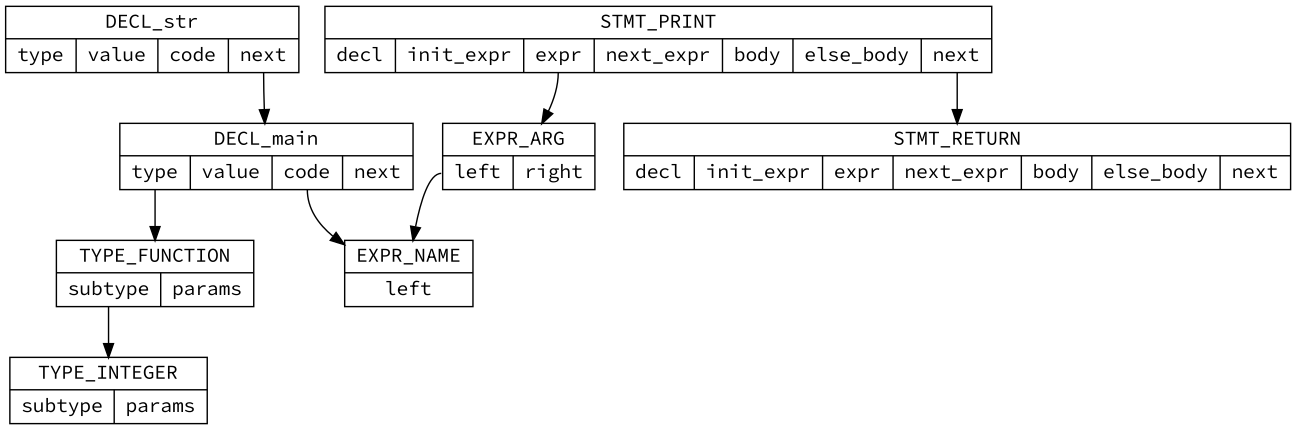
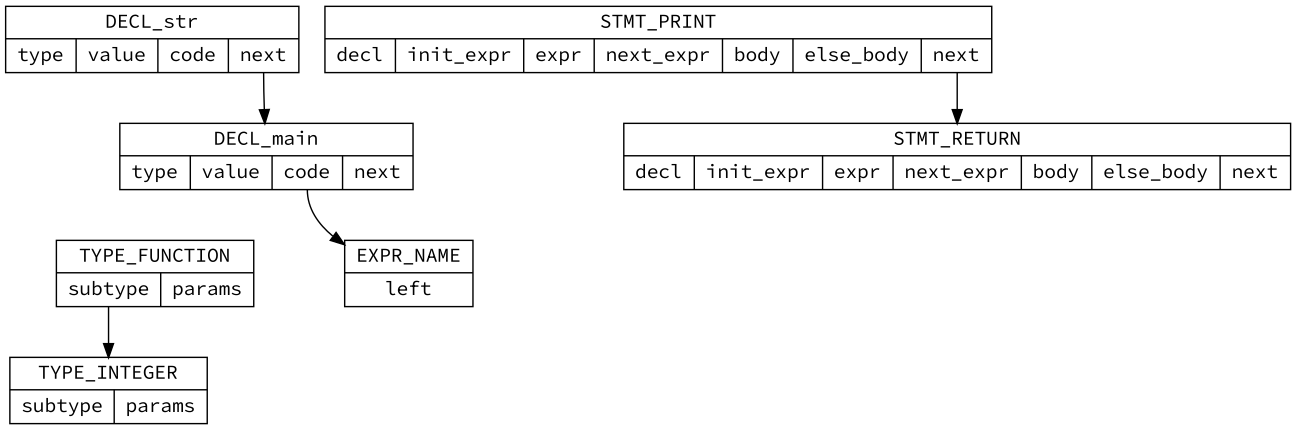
node "EXPR_ARG": removed
edge "DECL_main" -> "TYPE_FUNCTION": removed
